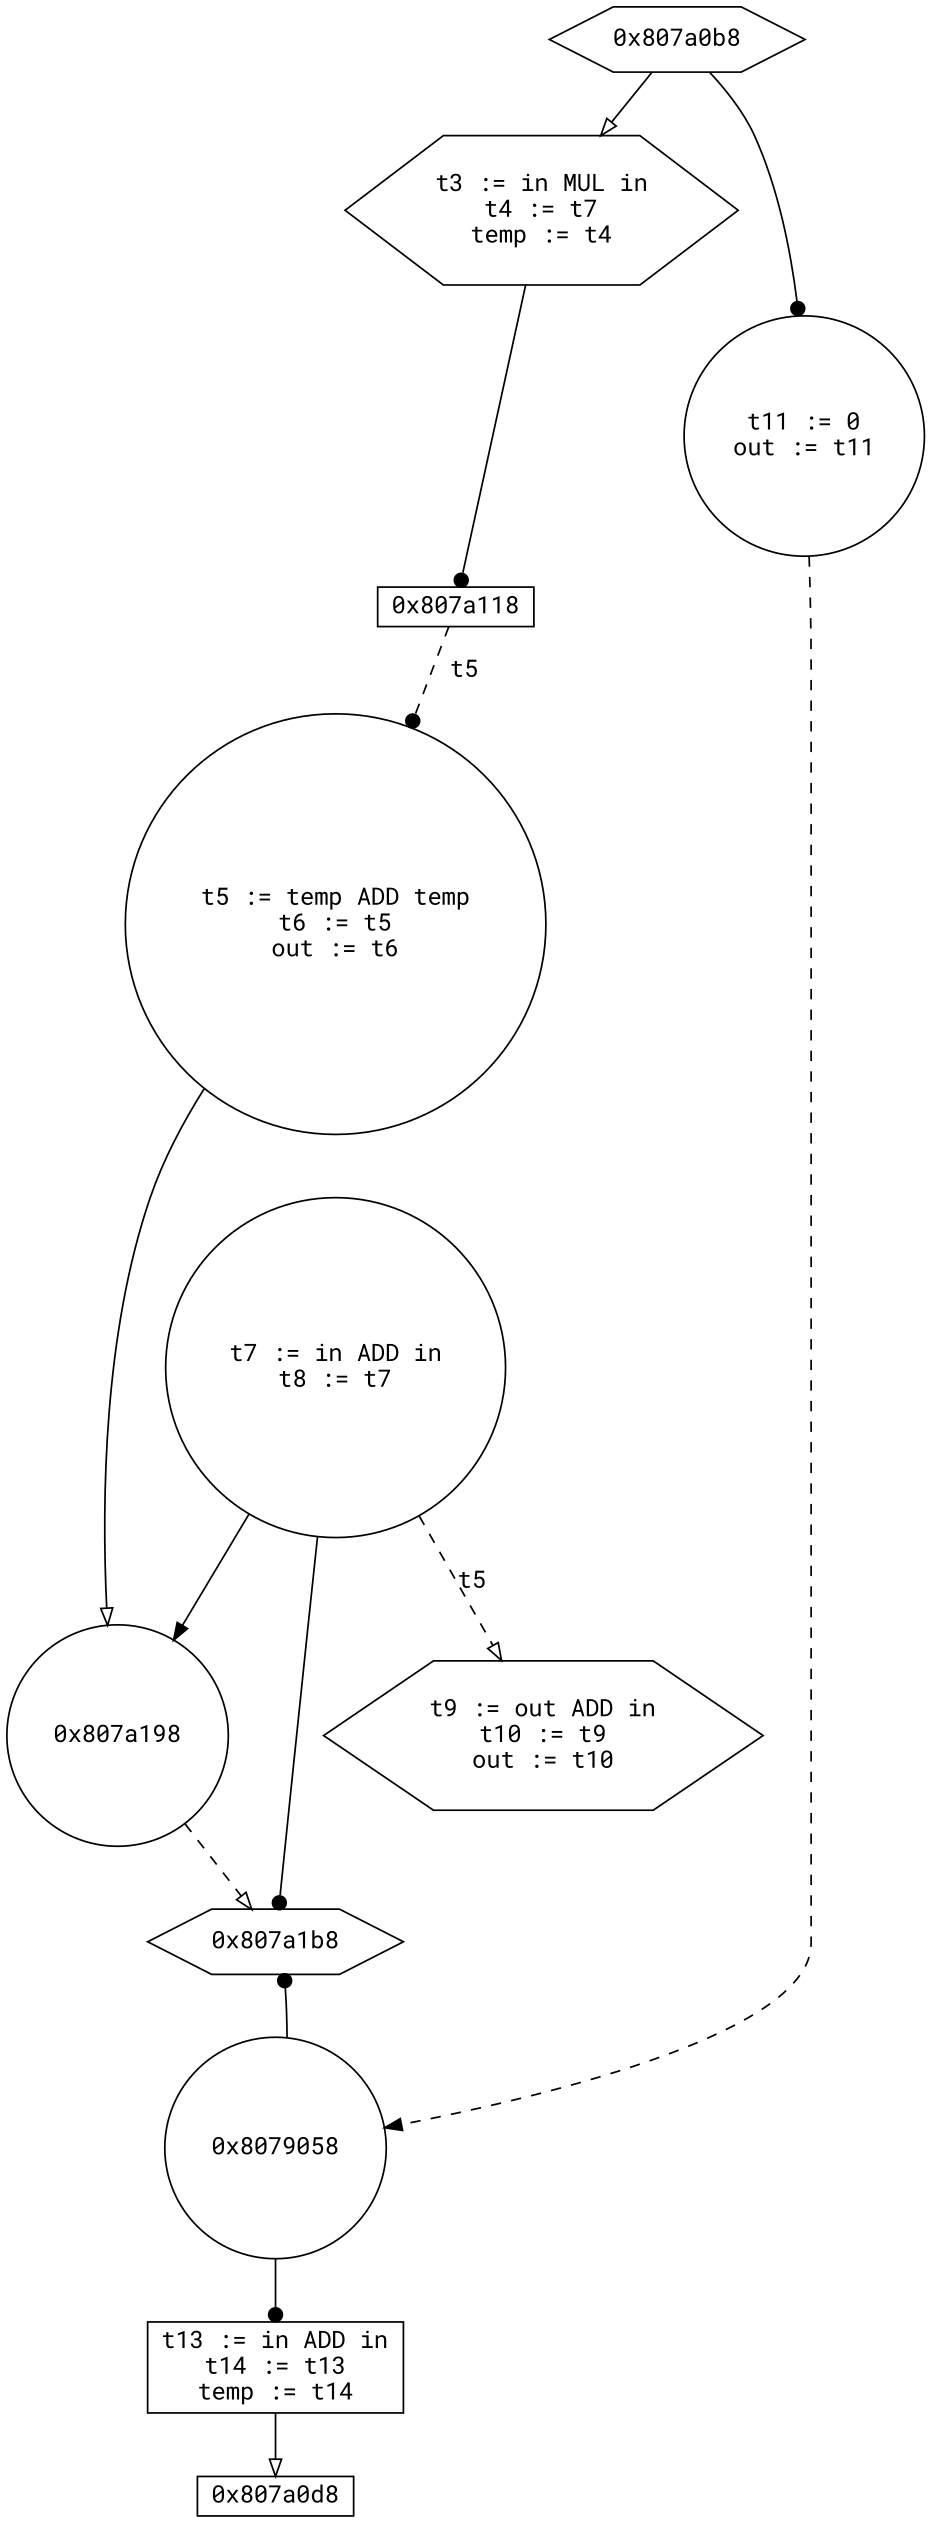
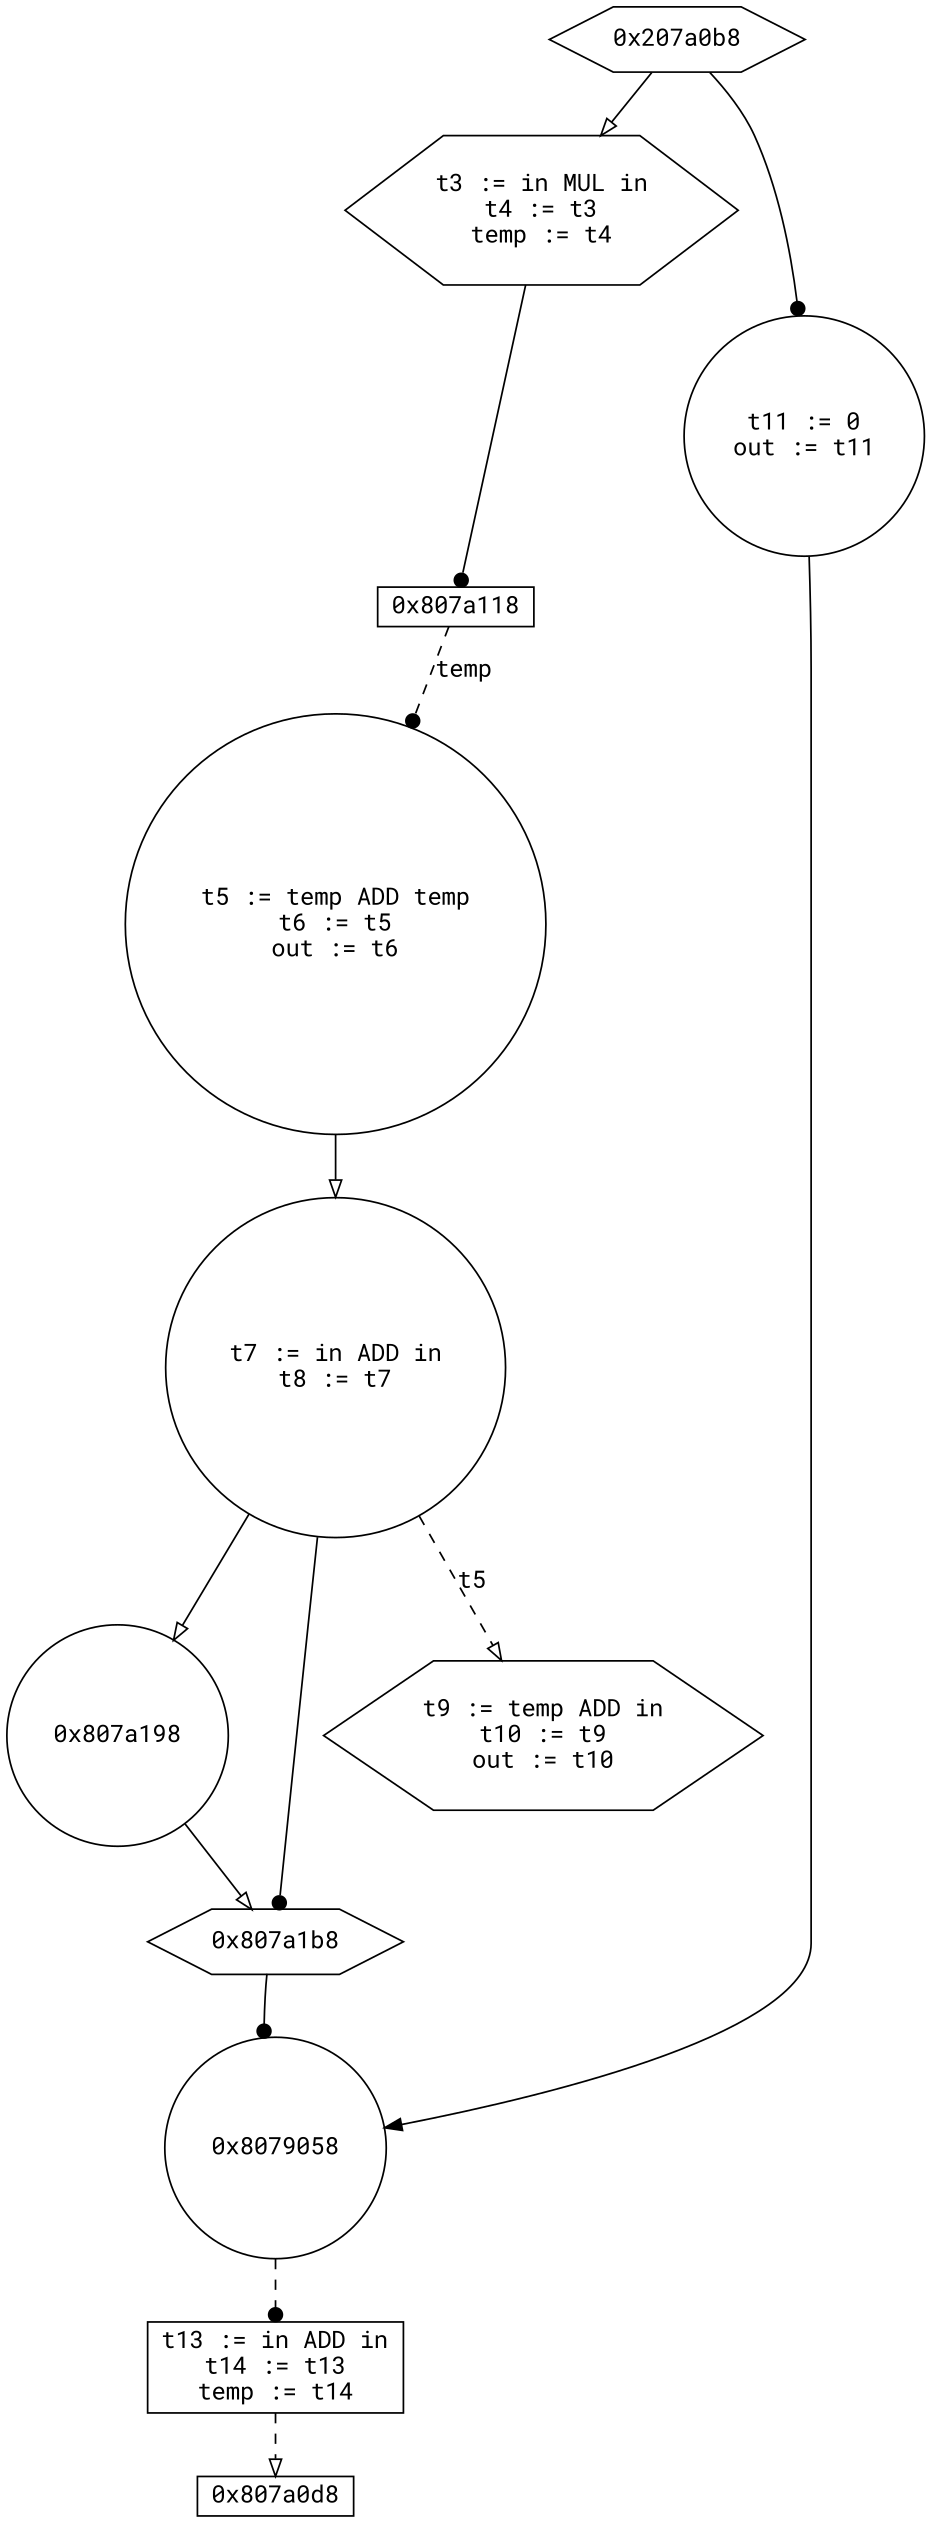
node "0x807a0b8": label "0x807a0b8" -> "0x207a0b8"
node "t3 := in MUL in t4 := t7 temp := t4": label "t3 := in MUL in t4 := t7 temp := t4" -> "t3 := in MUL in t4 := t3 temp := t4"
edge "0x807a118" -> "t5 := temp ADD temp t6 := t5 out := t6": label "t5" -> "temp"
edge "t5 := temp ADD temp t6 := t5 out := t6" -> "0x807a198": now "t5 := temp ADD temp t6 := t5 out := t6" -> "t7 := in ADD in t8 := t7"
edge "t11 := 0 out := t11" -> "0x8079058": style dashed -> solid
edge "t7 := in ADD in t8 := t7" -> "0x807a198": arrowhead normal -> onormal
node "t9 := out ADD in t10 := t9 out := t10": label "t9 := out ADD in t10 := t9 out := t10" -> "t9 := temp ADD in t10 := t9 out := t10"
edge "0x807a198" -> "0x807a1b8": style dashed -> solid
edge "0x8079058" -> "0x807a1b8": reversed
edge "0x8079058" -> "t13 := in ADD in t14 := t13 temp := t14": style solid -> dashed
edge "t13 := in ADD in t14 := t13 temp := t14" -> "0x807a0d8": style solid -> dashed
